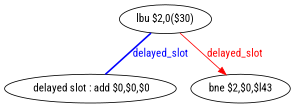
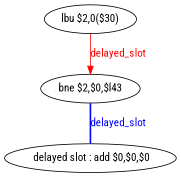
edge "lbu $2,0($30)" -- "delayed slot : add $0,$0,$0": now "bne $2,$0,$l43" -- "delayed slot : add $0,$0,$0"
